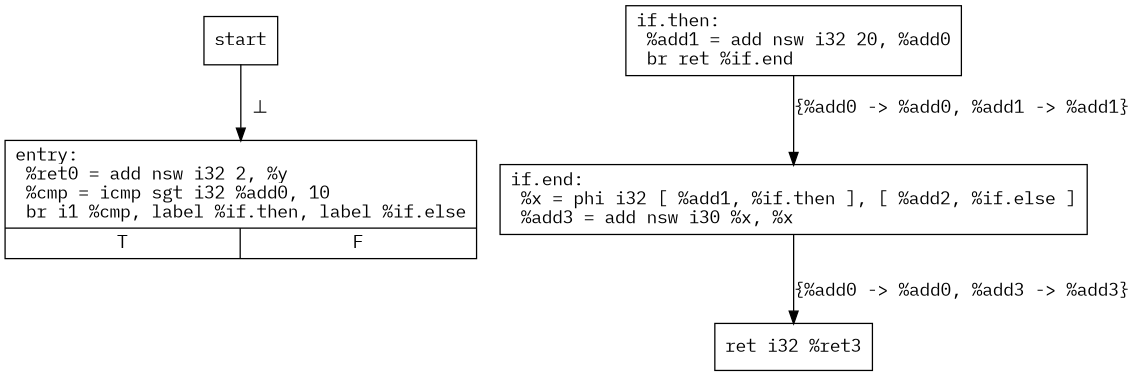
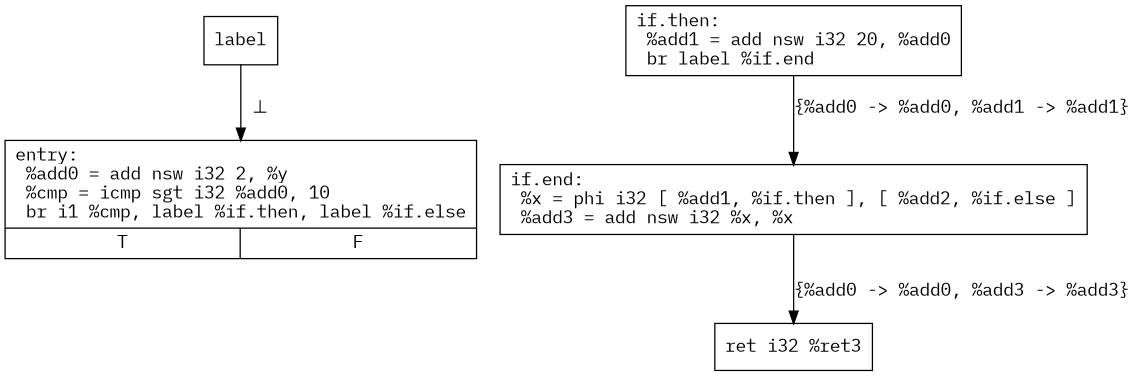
node "start": label "start" -> "label"
node "if.then:": text "br ret %if.end" -> "br label %if.end"
node "entry:": text "%ret0 = add nsw i32 2, %y" -> "%add0 = add nsw i32 2, %y"
node "if.end:": text "%add3 = add nsw i30 %x, %x" -> "%add3 = add nsw i32 %x, %x"
